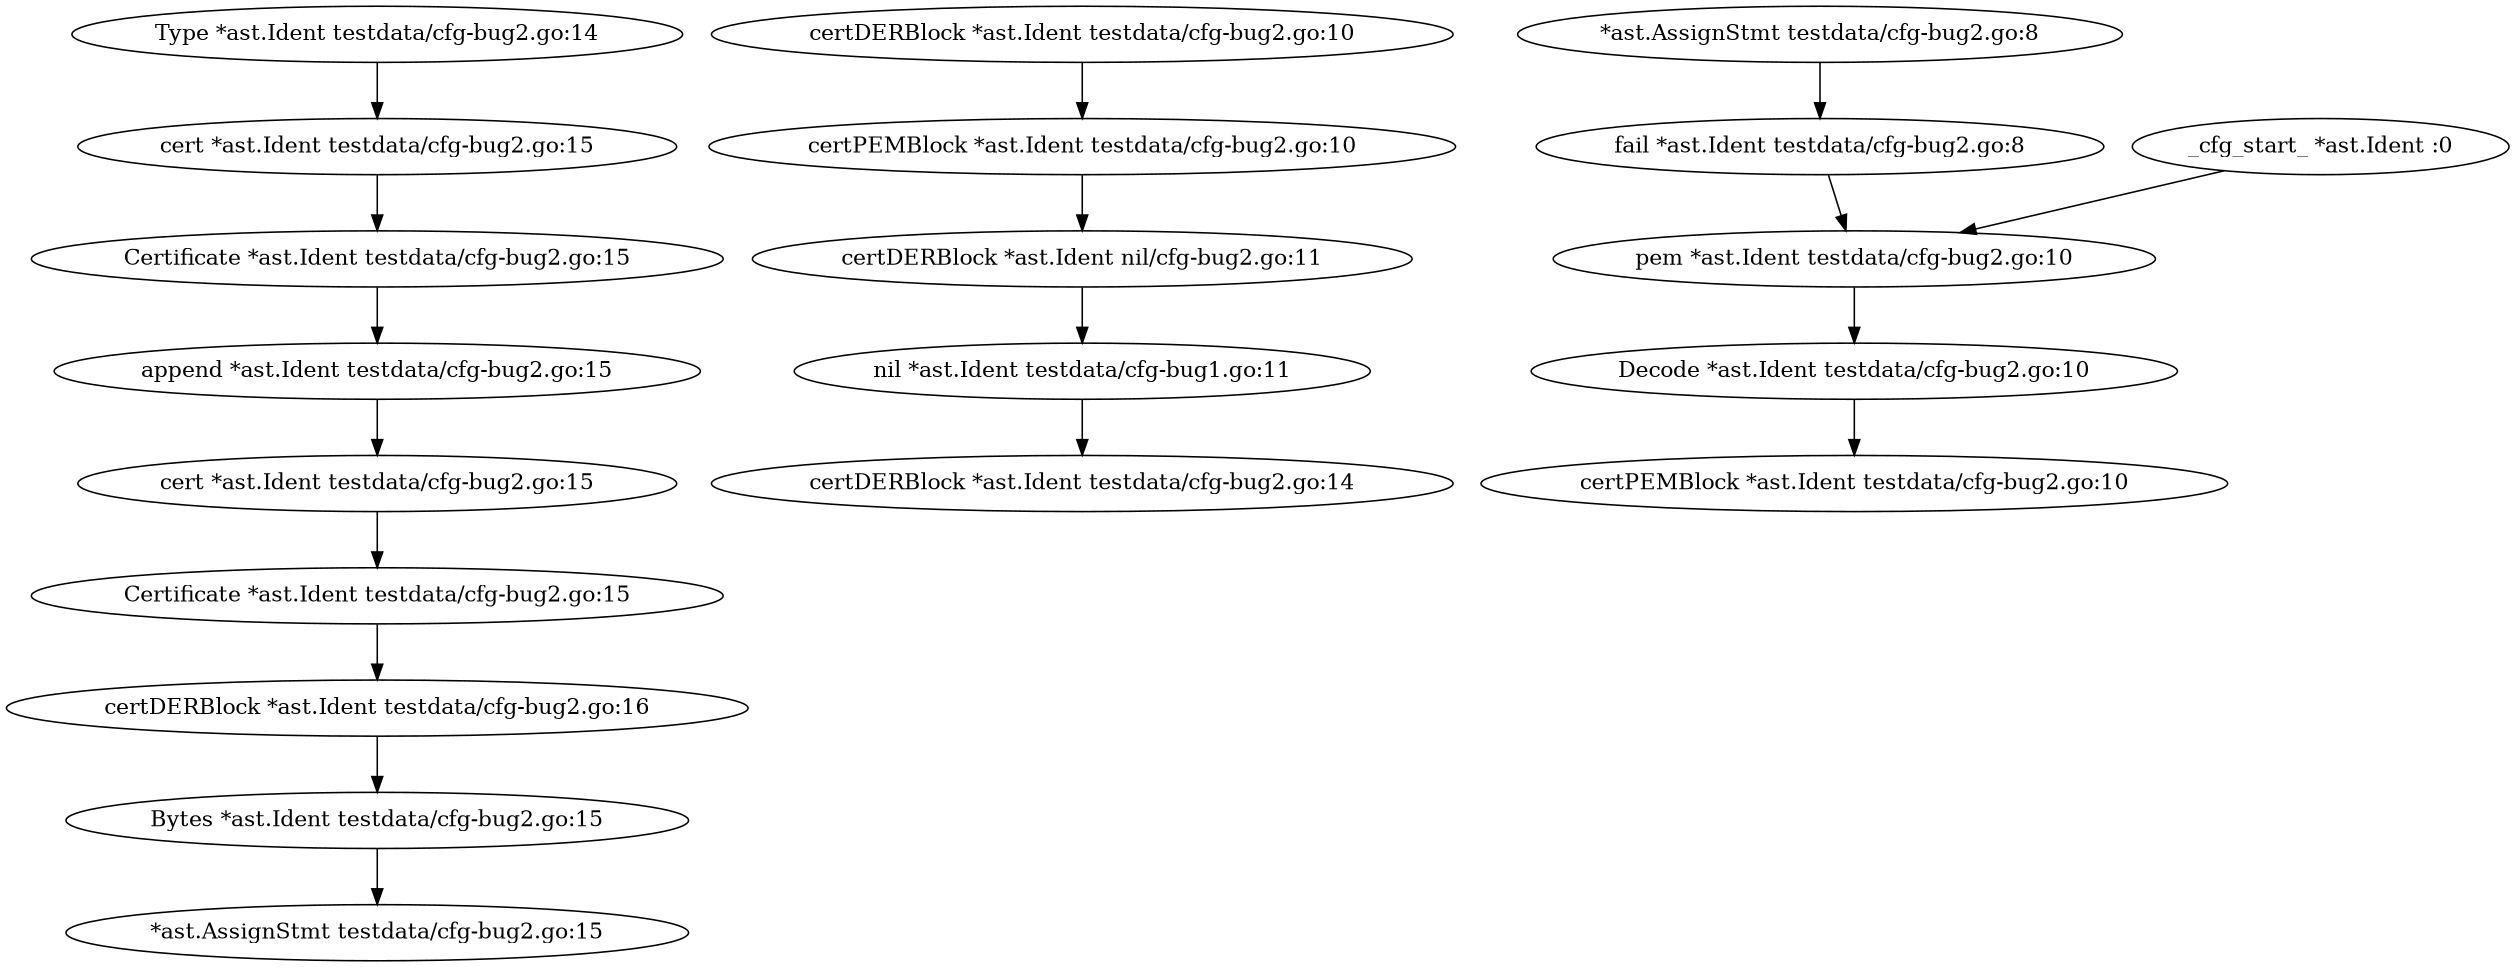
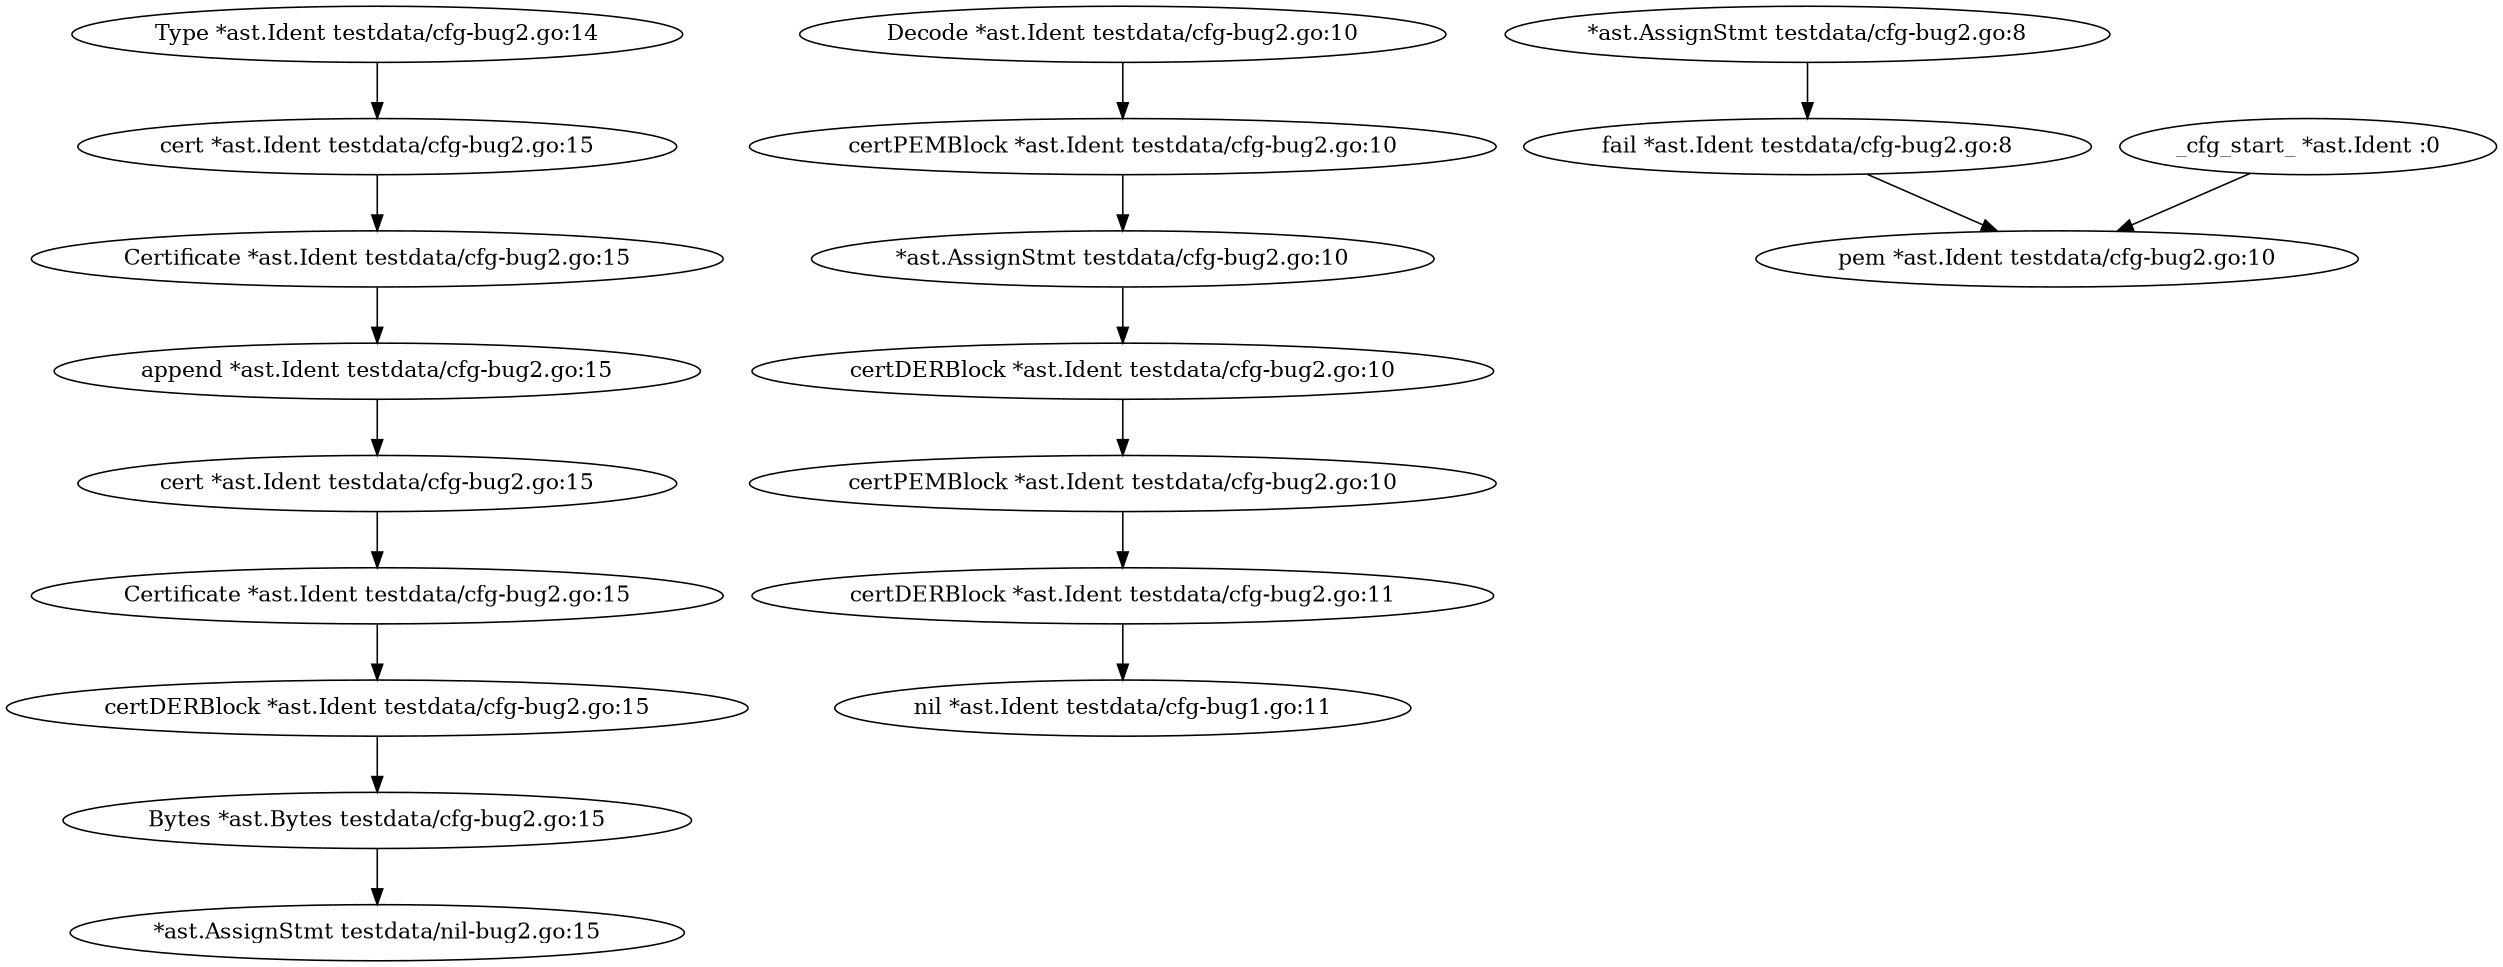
node "certDERBlock *ast.Ident nil/cfg-bug2.go:11": label "certDERBlock *ast.Ident nil/cfg-bug2.go:11" -> "certDERBlock *ast.Ident testdata/cfg-bug2.go:11"
node "*ast.AssignStmt testdata/cfg-bug2.go:10": added
edge "pem *ast.Ident testdata/cfg-bug2.go:10" -> "Decode *ast.Ident testdata/cfg-bug2.go:10": removed
node "certDERBlock *ast.Ident testdata/cfg-bug2.go:14": removed
node "certDERBlock *ast.Ident testdata/cfg-bug2.go:16": label "certDERBlock *ast.Ident testdata/cfg-bug2.go:16" -> "certDERBlock *ast.Ident testdata/cfg-bug2.go:15"
node "Bytes *ast.Ident testdata/cfg-bug2.go:15": label "Bytes *ast.Ident testdata/cfg-bug2.go:15" -> "Bytes *ast.Bytes testdata/cfg-bug2.go:15"
node "*ast.AssignStmt testdata/cfg-bug2.go:15": label "*ast.AssignStmt testdata/cfg-bug2.go:15" -> "*ast.AssignStmt testdata/nil-bug2.go:15"
